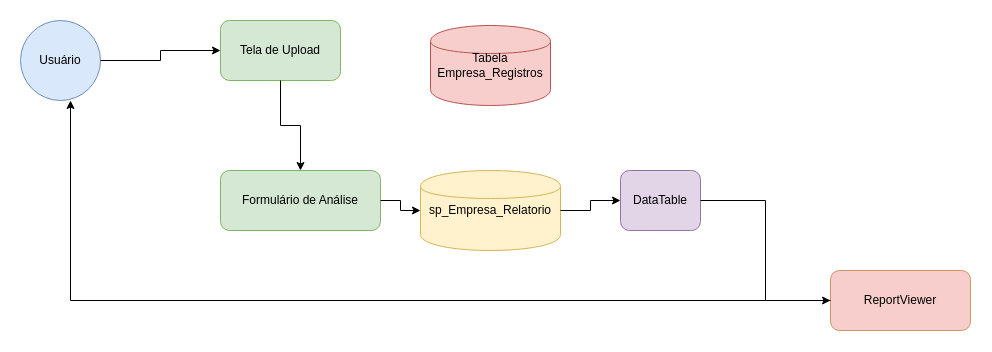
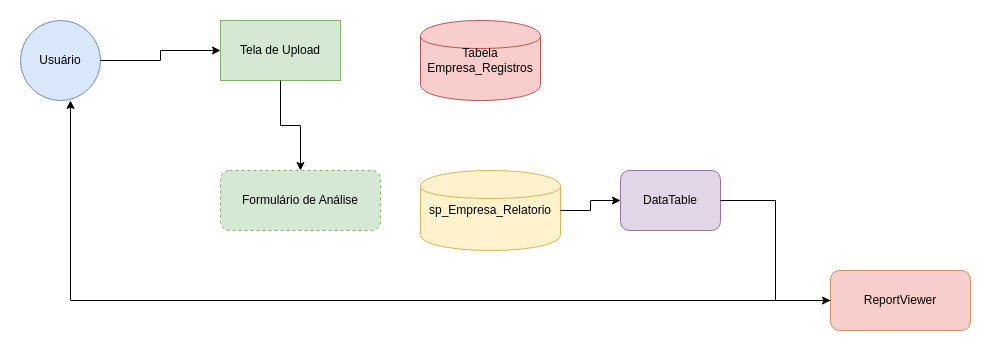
node "Tela de Upload": shape rounded rectangle -> rectangle
node "Tabela Empresa_Registros": moved (491, 66) -> (481, 61)
node "Formulário de Análise": style solid -> dashed
node "DataTable": size 80x60 -> 100x60
edge "Formulário de Análise" -> "sp_Empresa_Relatorio": removed
